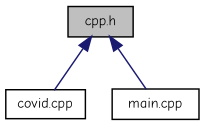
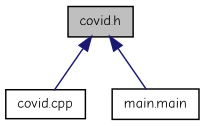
node "cpp.h": label "cpp.h" -> "covid.h"
node "main.cpp": label "main.cpp" -> "main.main"
